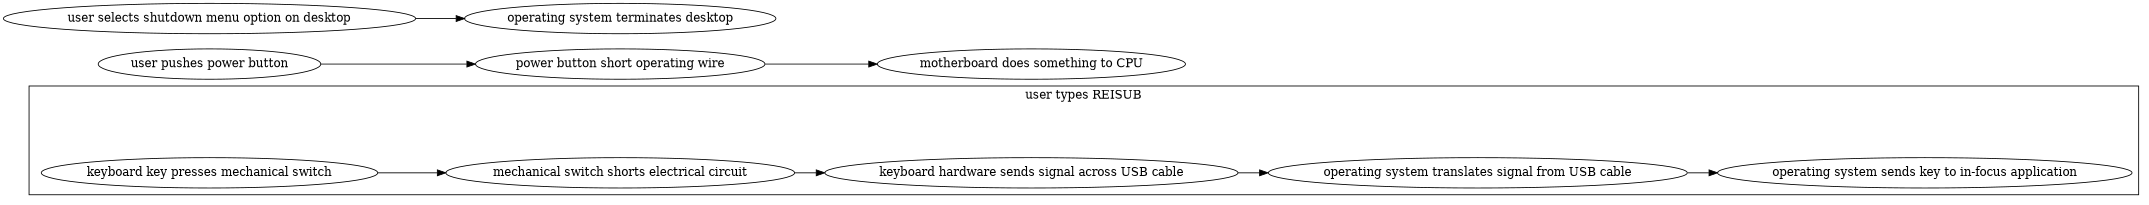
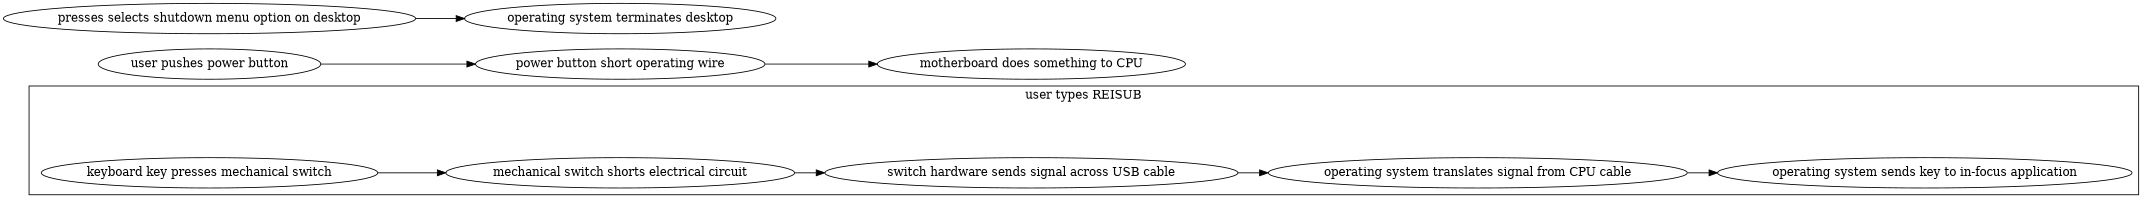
node "user selects shutdown menu option on desktop": label "user selects shutdown menu option on desktop" -> "presses selects shutdown menu option on desktop"
node "keyboard hardware sends signal across USB cable": label "keyboard hardware sends signal across USB cable" -> "switch hardware sends signal across USB cable"
node "operating system translates signal from USB cable": label "operating system translates signal from USB cable" -> "operating system translates signal from CPU cable"
